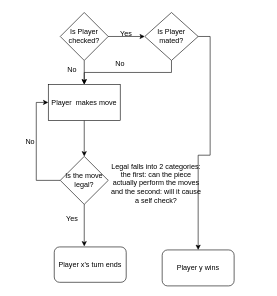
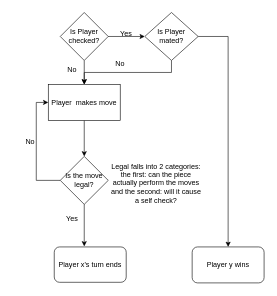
node "Player y wins": moved (198, 268) -> (228, 265)
